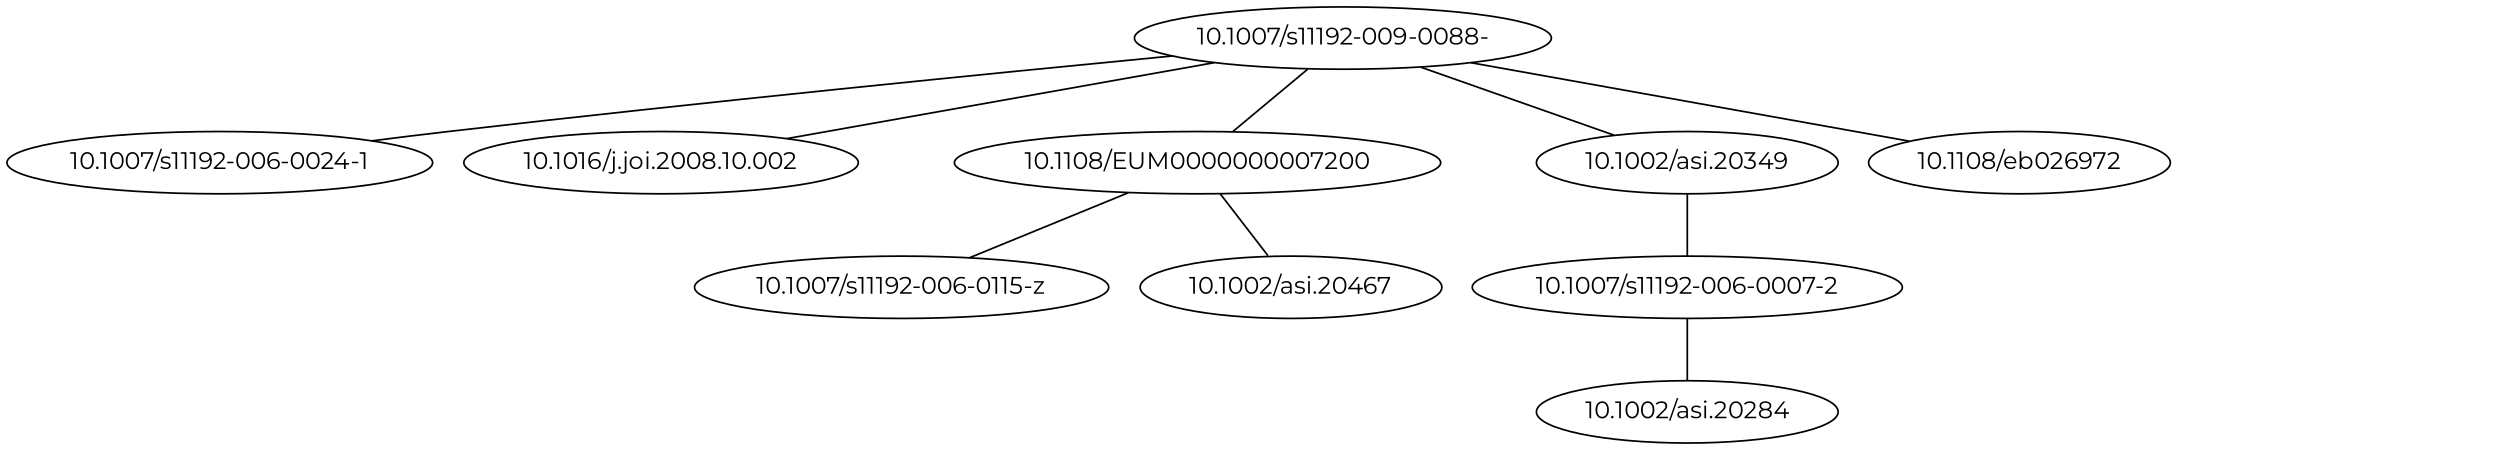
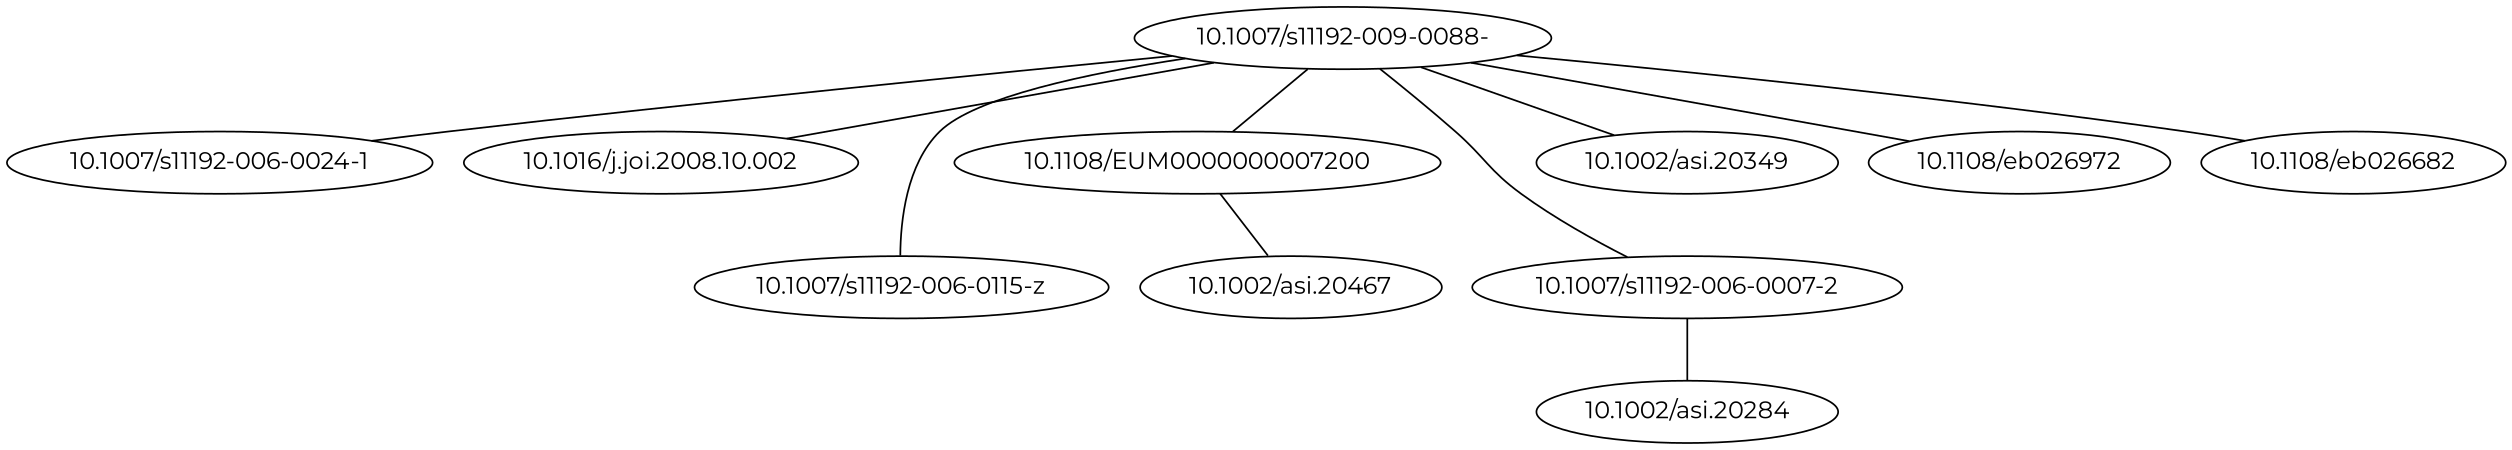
node "10.1108/eb026682": added
edge "10.1108/EUM0000000007200" -- "10.1007/s11192-006-0115-z": now "10.1007/s11192-009-0088-" -- "10.1007/s11192-006-0115-z"
edge "10.1002/asi.20349" -- "10.1007/s11192-006-0007-2": now "10.1007/s11192-009-0088-" -- "10.1007/s11192-006-0007-2"
